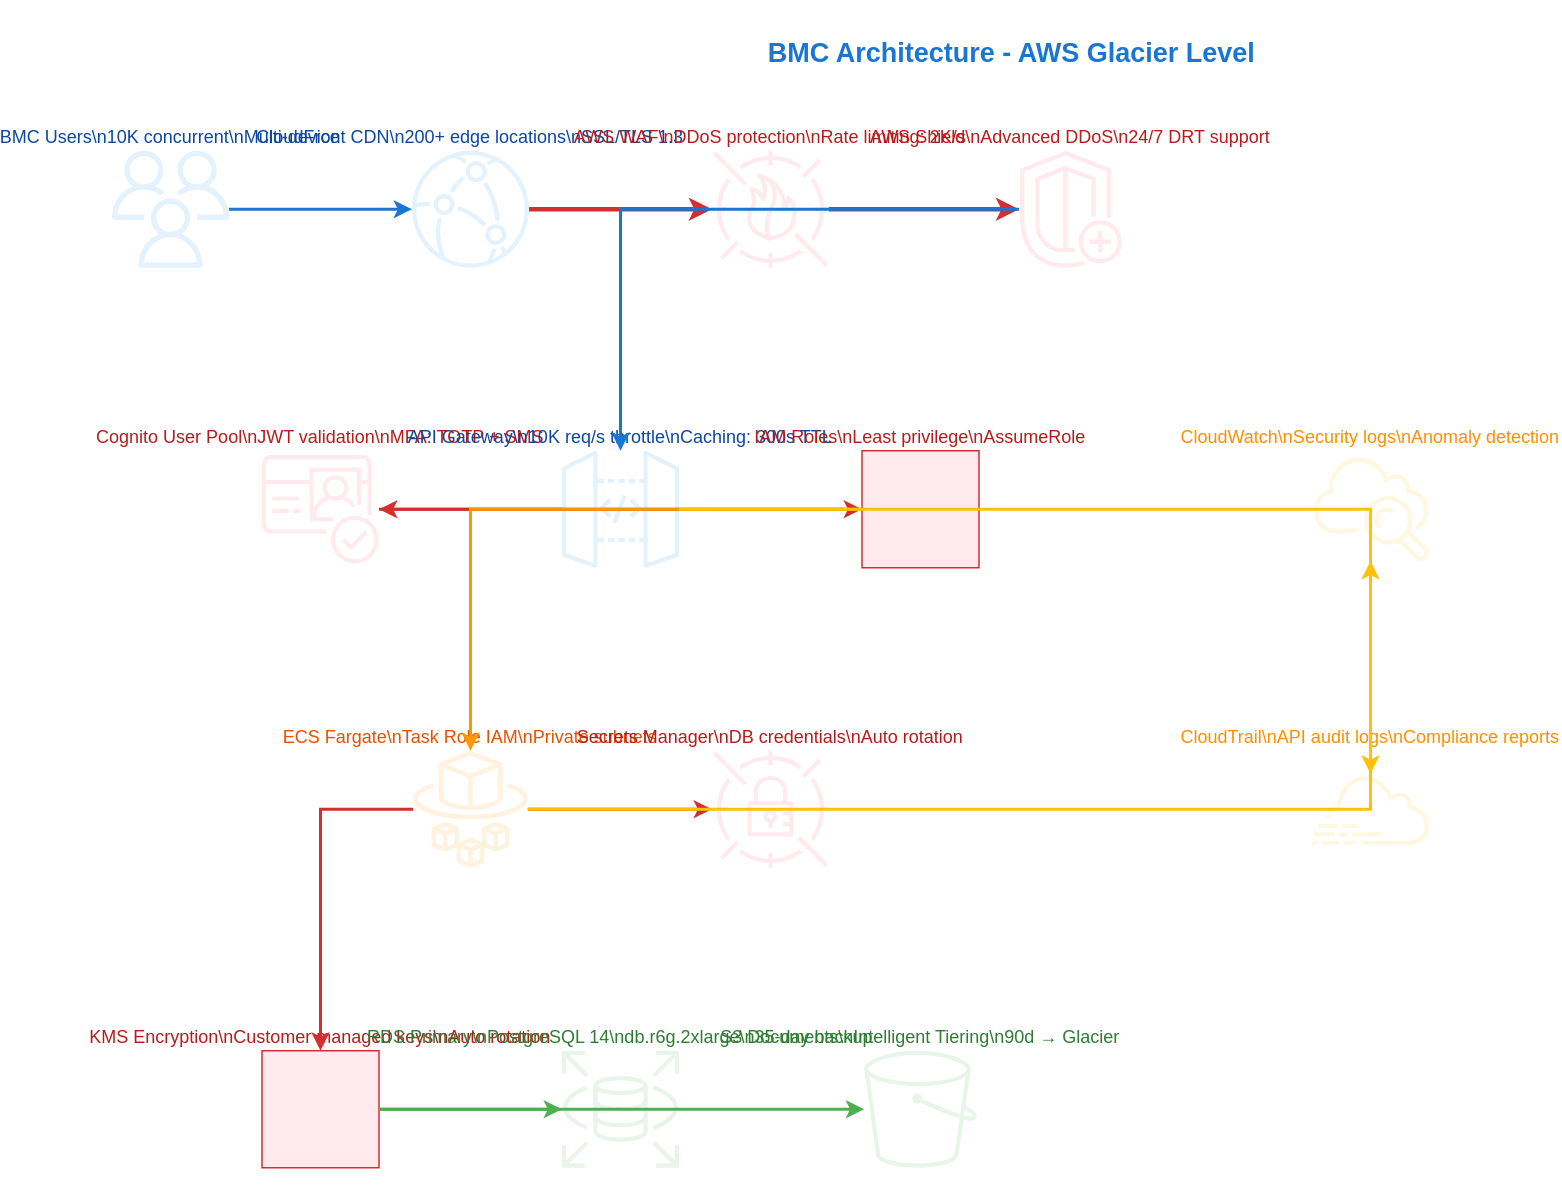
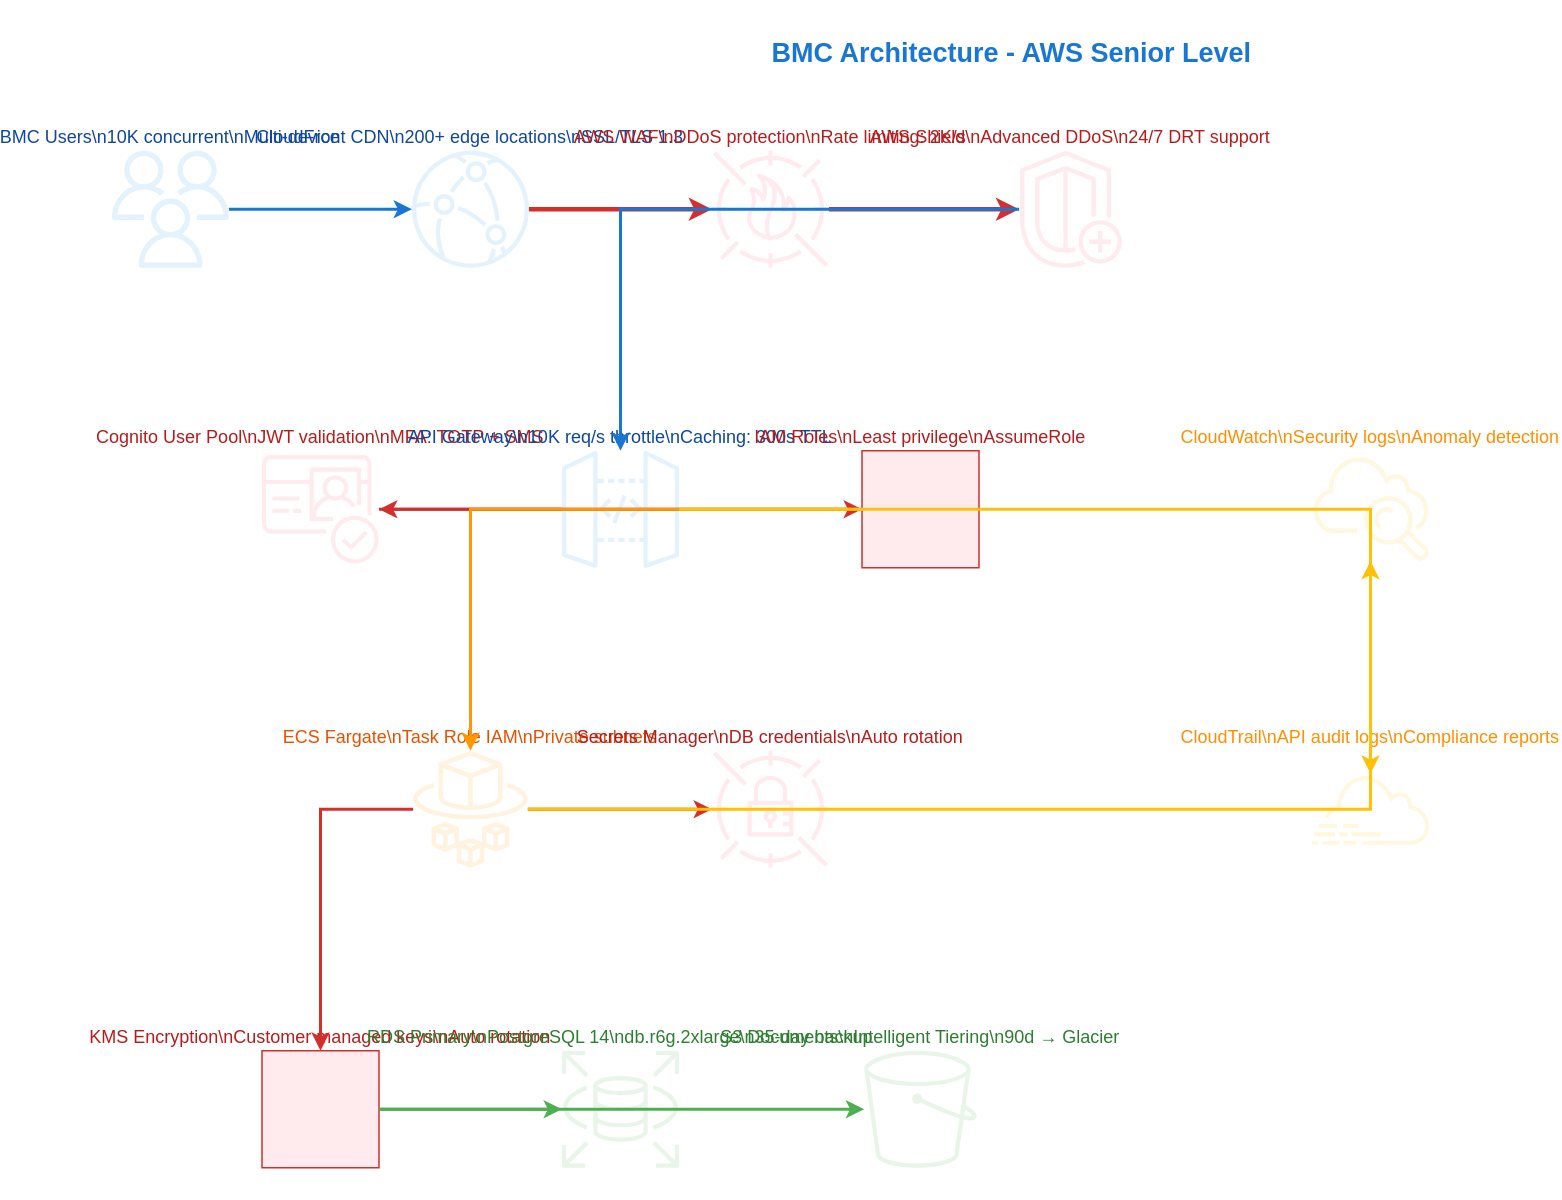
node "BMC Architecture - AWS Glacier Level": label "BMC Architecture - AWS Glacier Level" -> "BMC Architecture - AWS Senior Level"
